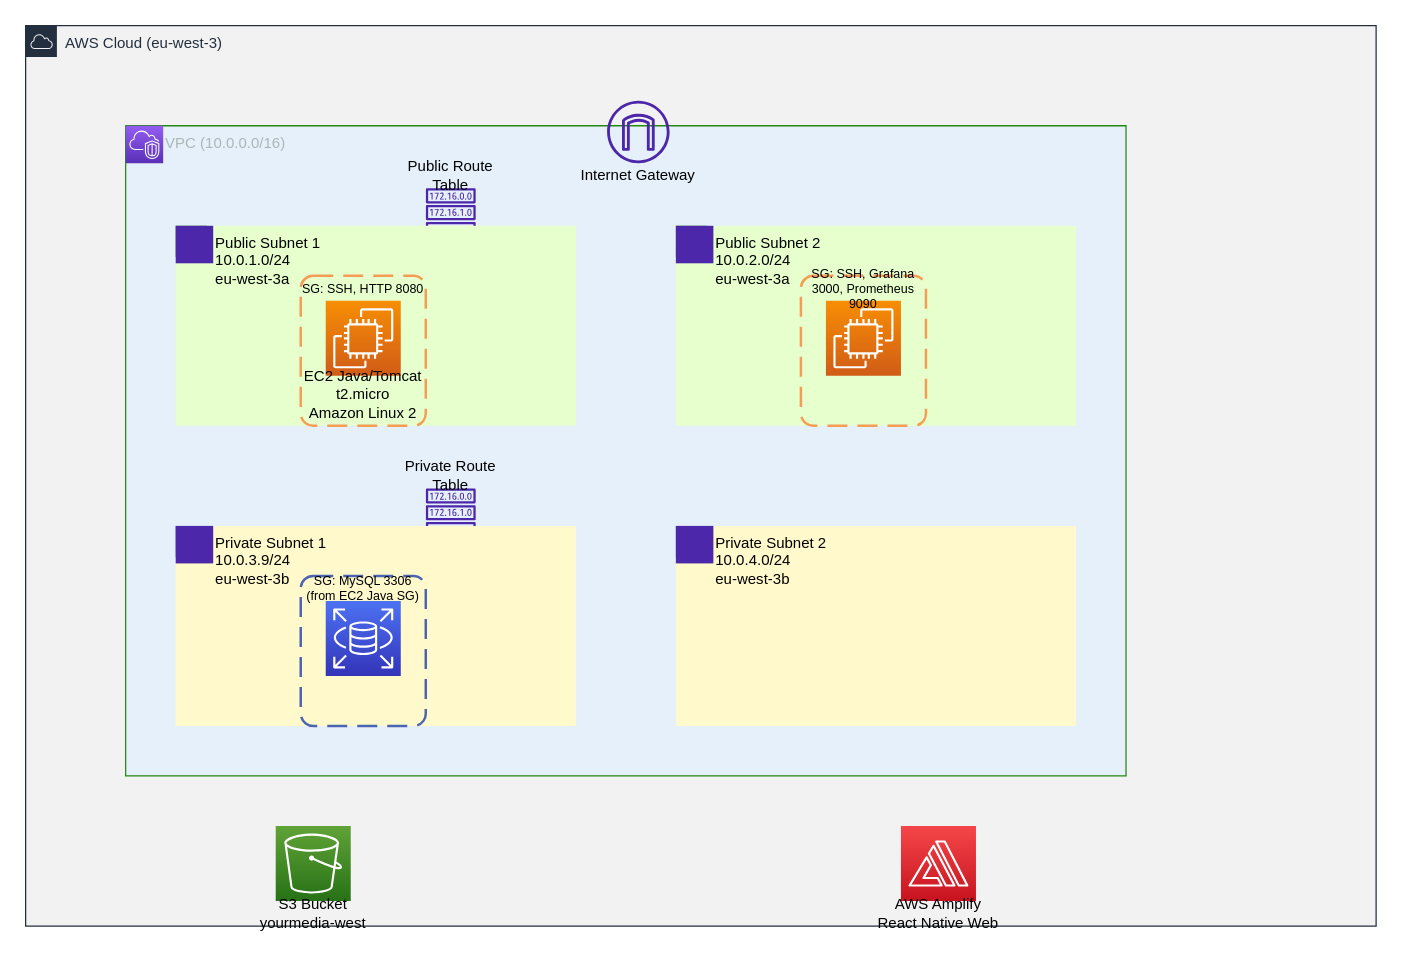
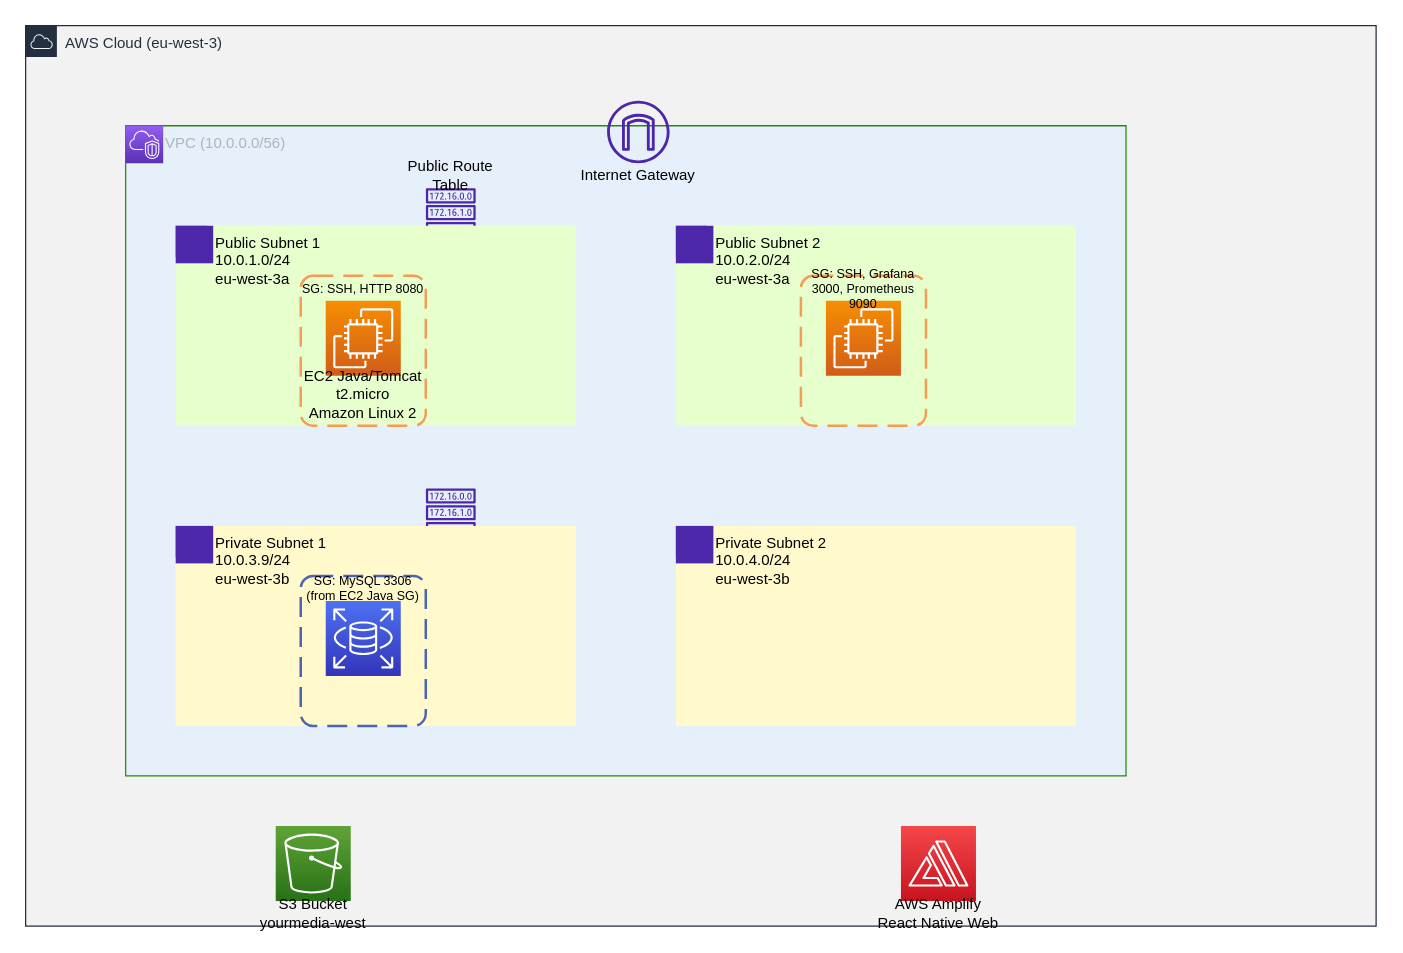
node "VPC (10.0.0.0/16)": label "VPC (10.0.0.0/16)" -> "VPC (10.0.0.0/56)"
node "Private Route Table": removed
